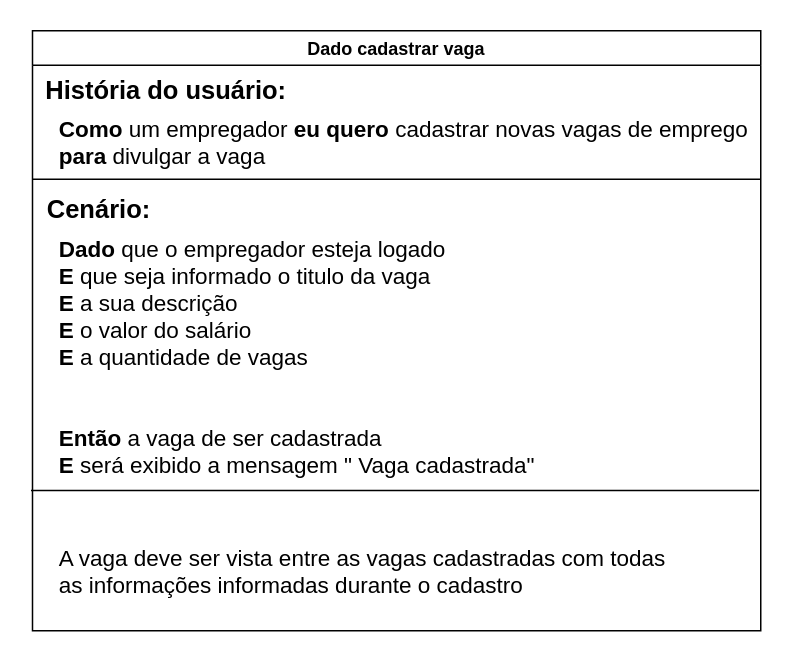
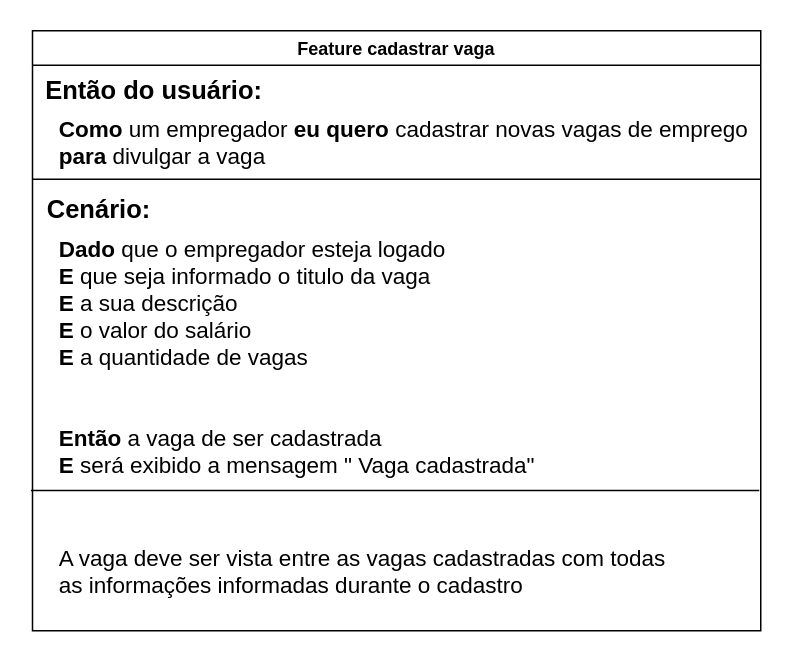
node "Dado cadastrar vaga": label "Dado cadastrar vaga" -> "Feature cadastrar vaga"
node "História do usuário:": label "História do usuário:" -> "Então do usuário:"
